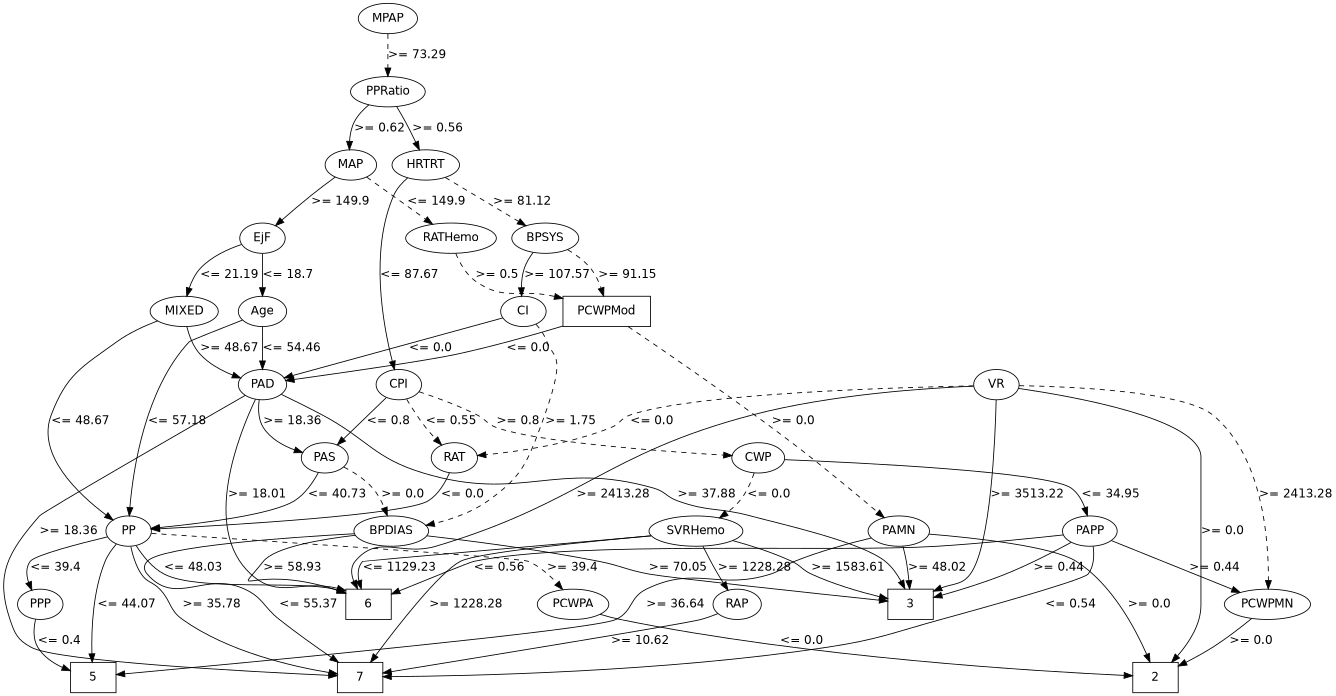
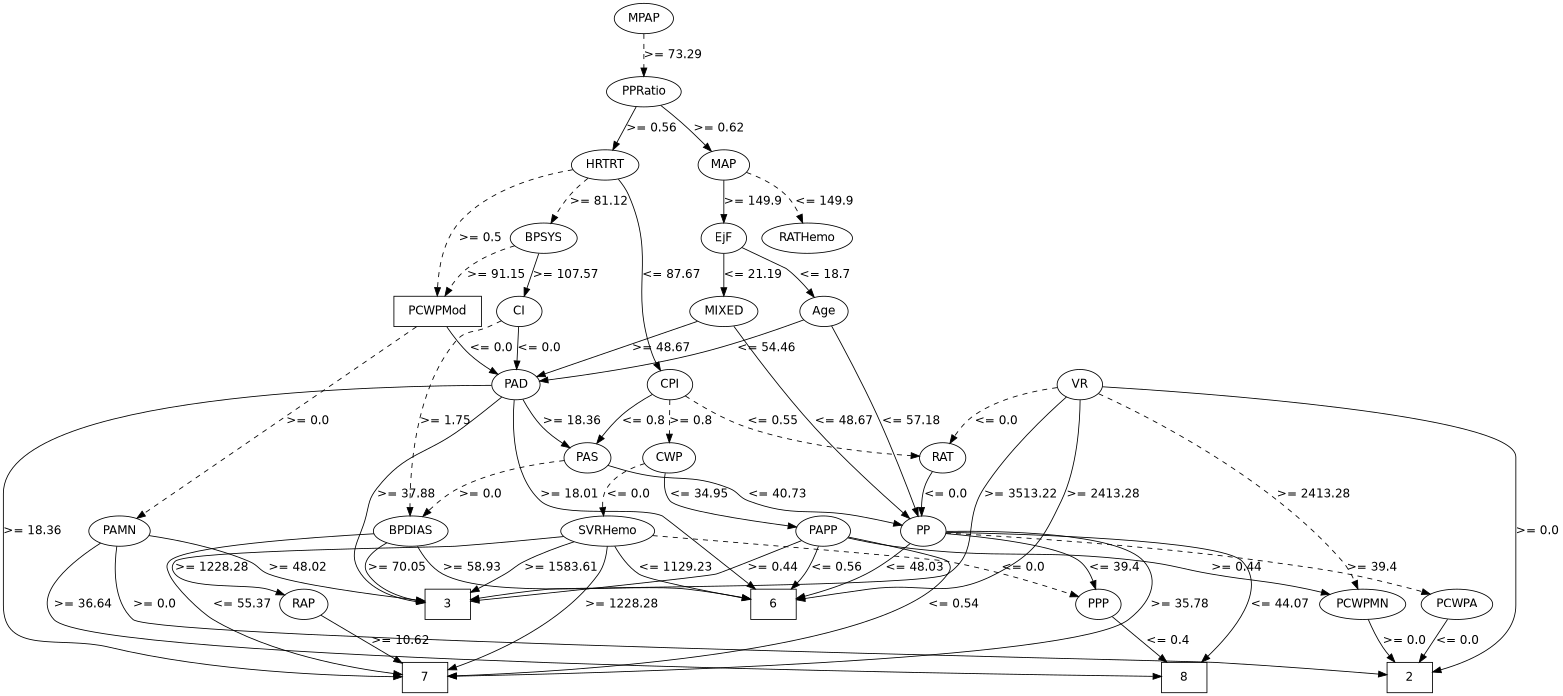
edge "RATHemo" -> "PCWPMod": now "HRTRT" -> "PCWPMod"
edge "SVRHemo" -> "PPP": added, label "<= 0.0"
node "5": label "5" -> "8"
